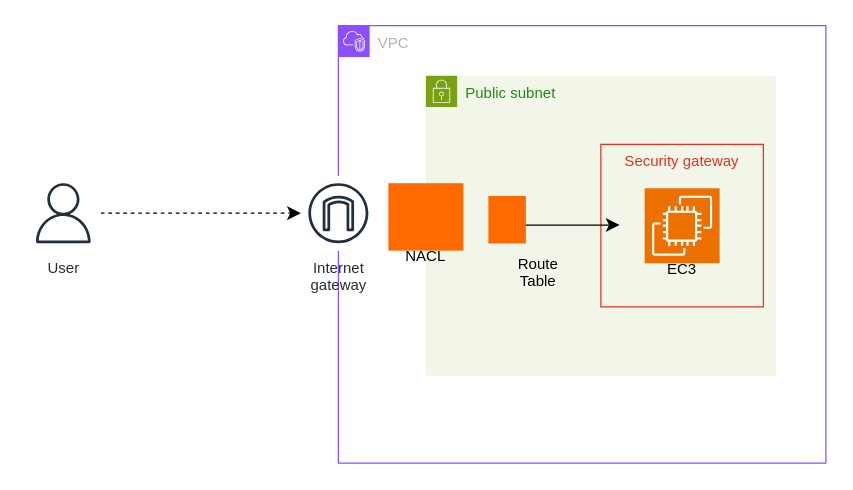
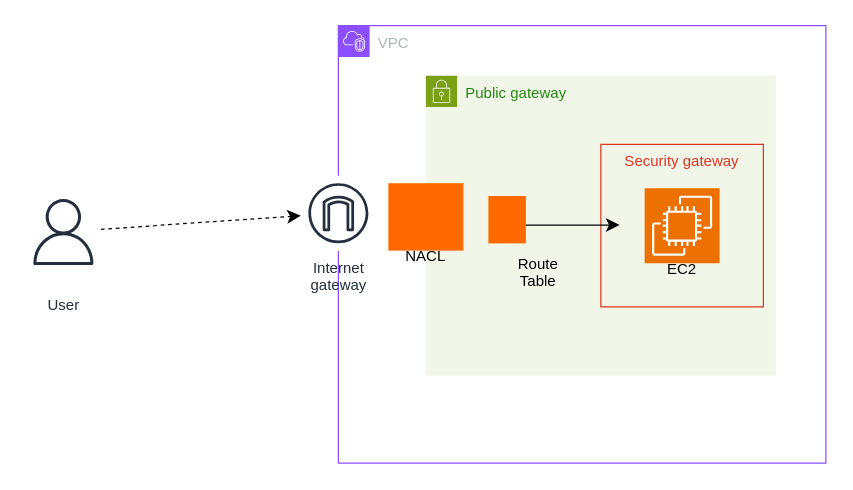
node "Public subnet": label "Public subnet" -> "Public gateway"
node "User": size 75x75 -> 75x113
node "EC3": label "EC3" -> "EC2"
